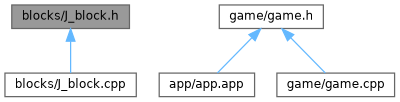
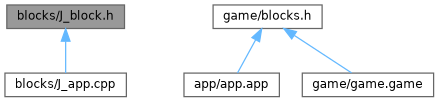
node "game/game.h": label "game/game.h" -> "game/blocks.h"
node "blocks/J_block.cpp": label "blocks/J_block.cpp" -> "blocks/J_app.cpp"
node "game/game.cpp": label "game/game.cpp" -> "game/game.game"
